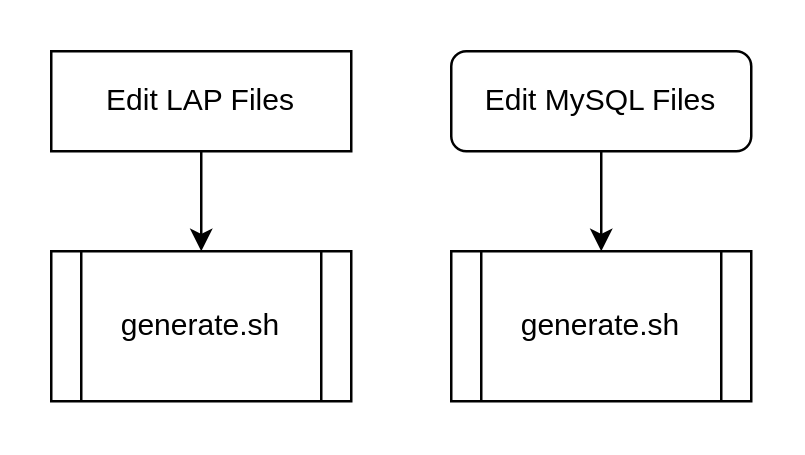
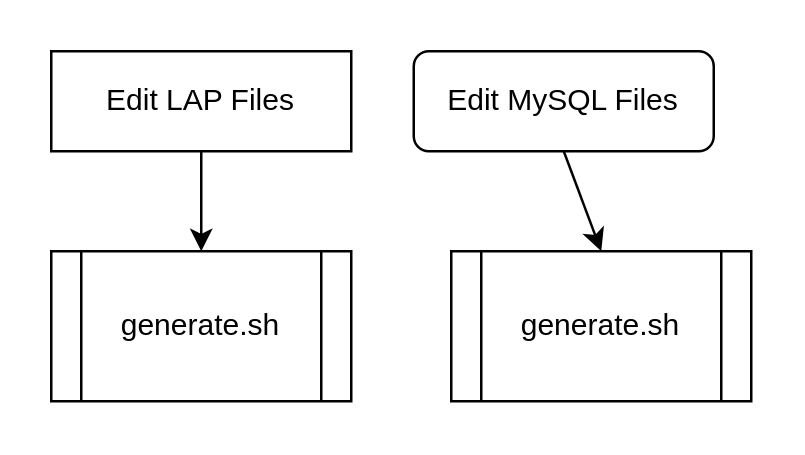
node "Edit MySQL Files": moved (601, 101) -> (564, 101)
